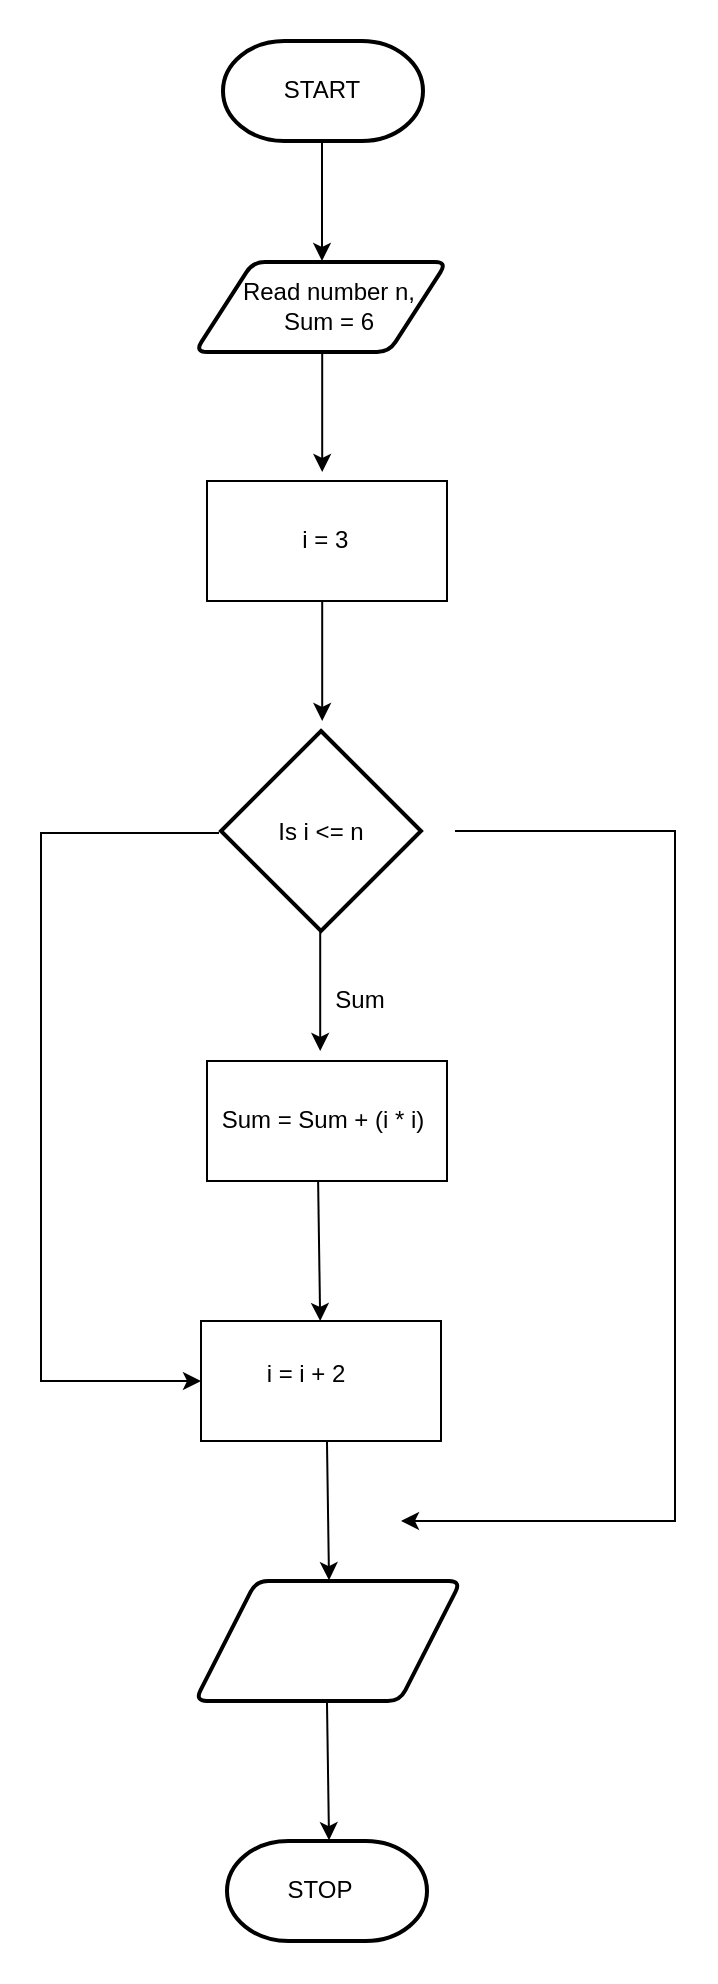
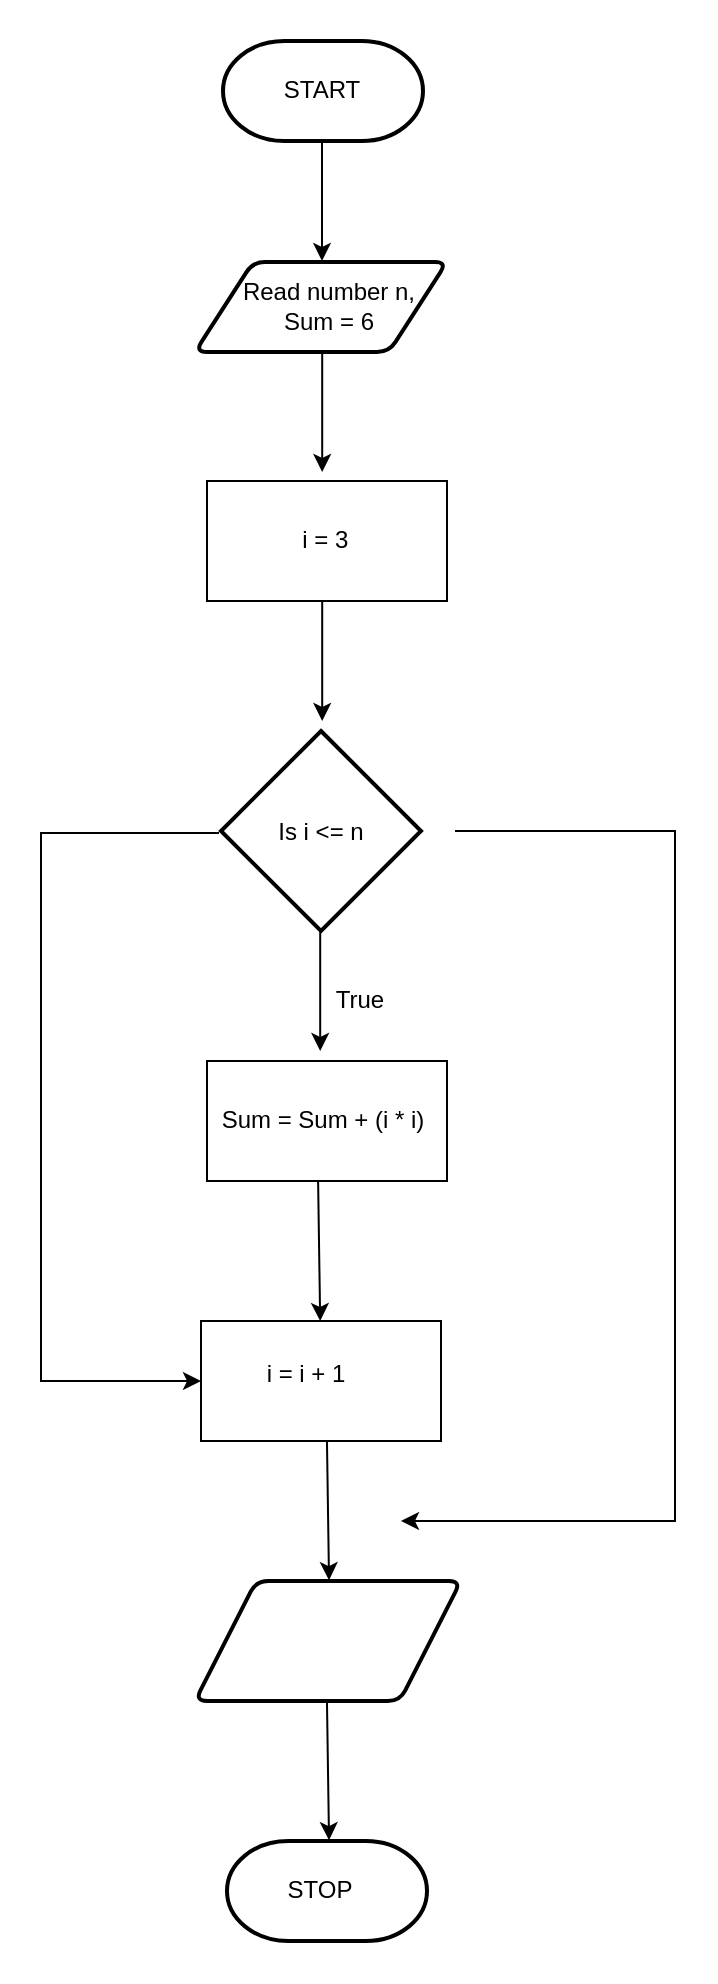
node "Sum": label "Sum" -> "True"
node "i = i + 2": label "i = i + 2" -> "i = i + 1"
